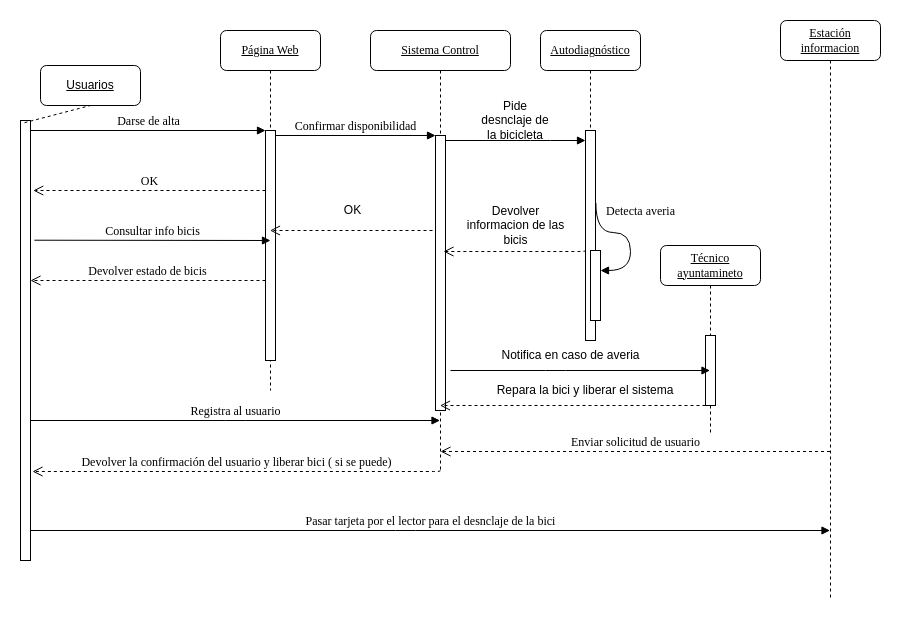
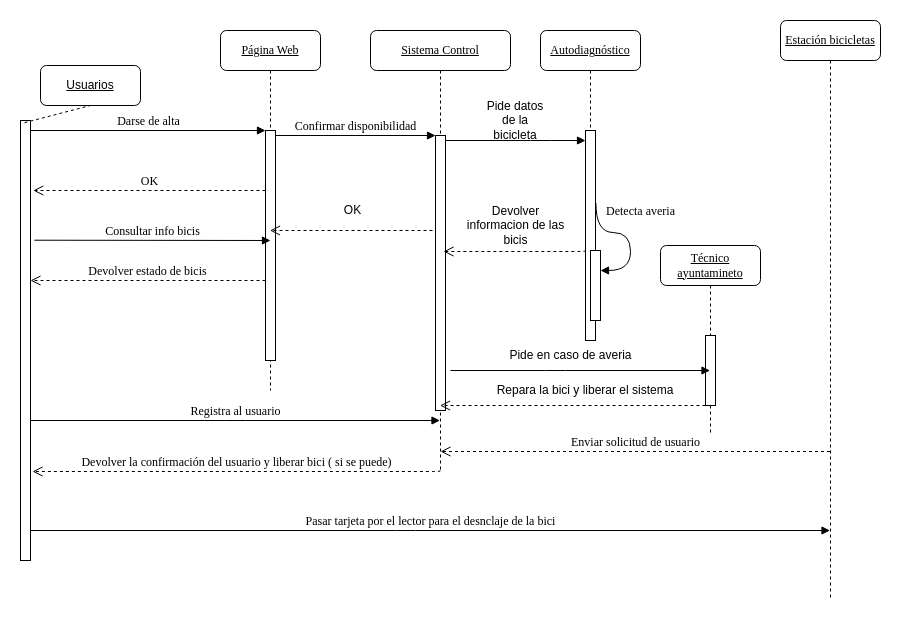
node "Estación informacion": label "Estación informacion" -> "Estación bicicletas"
node "Pide desnclaje de la bicicleta": label "Pide desnclaje de la bicicleta" -> "Pide datos de la bicicleta"
node "Notifica en caso de averia": label "Notifica en caso de averia" -> "Pide en caso de averia"
